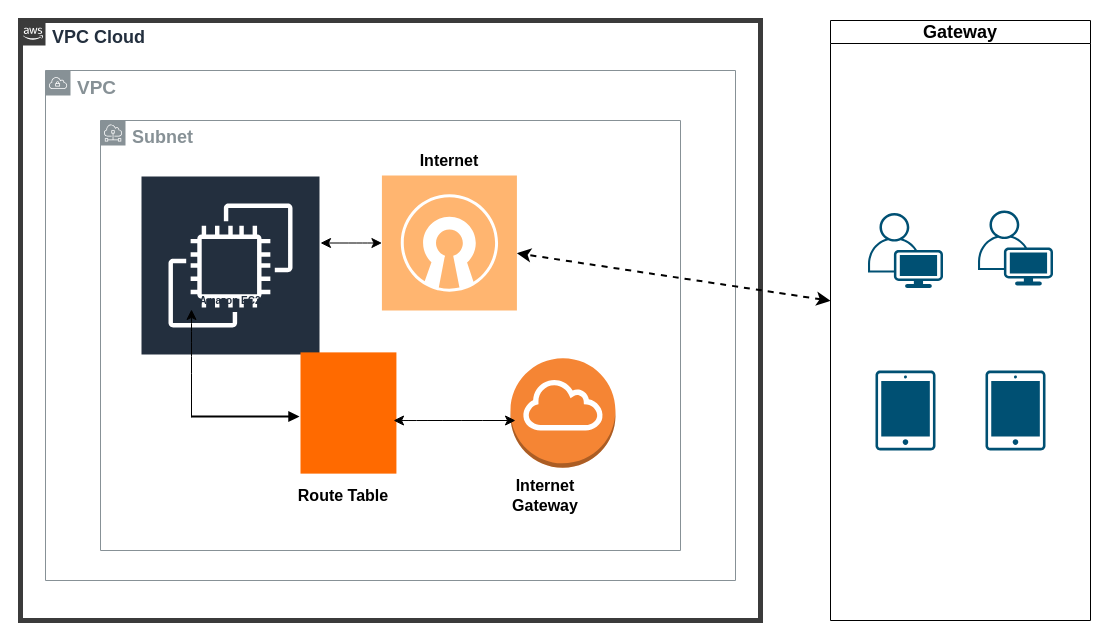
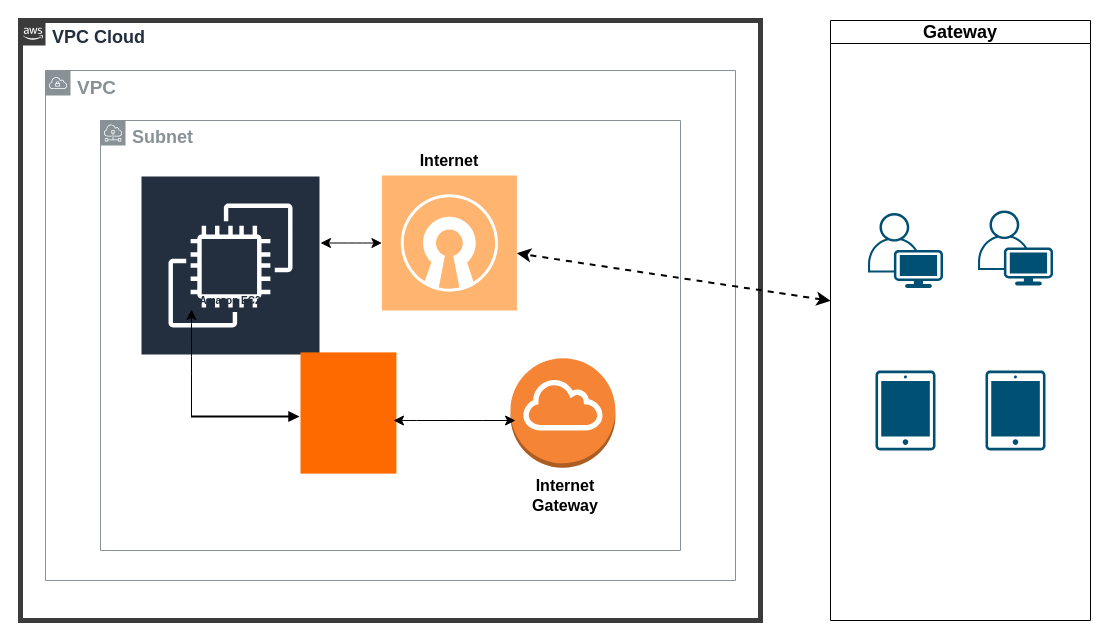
node "Route Table": removed
node "Internet Gateway": moved (546, 496) -> (566, 496)
